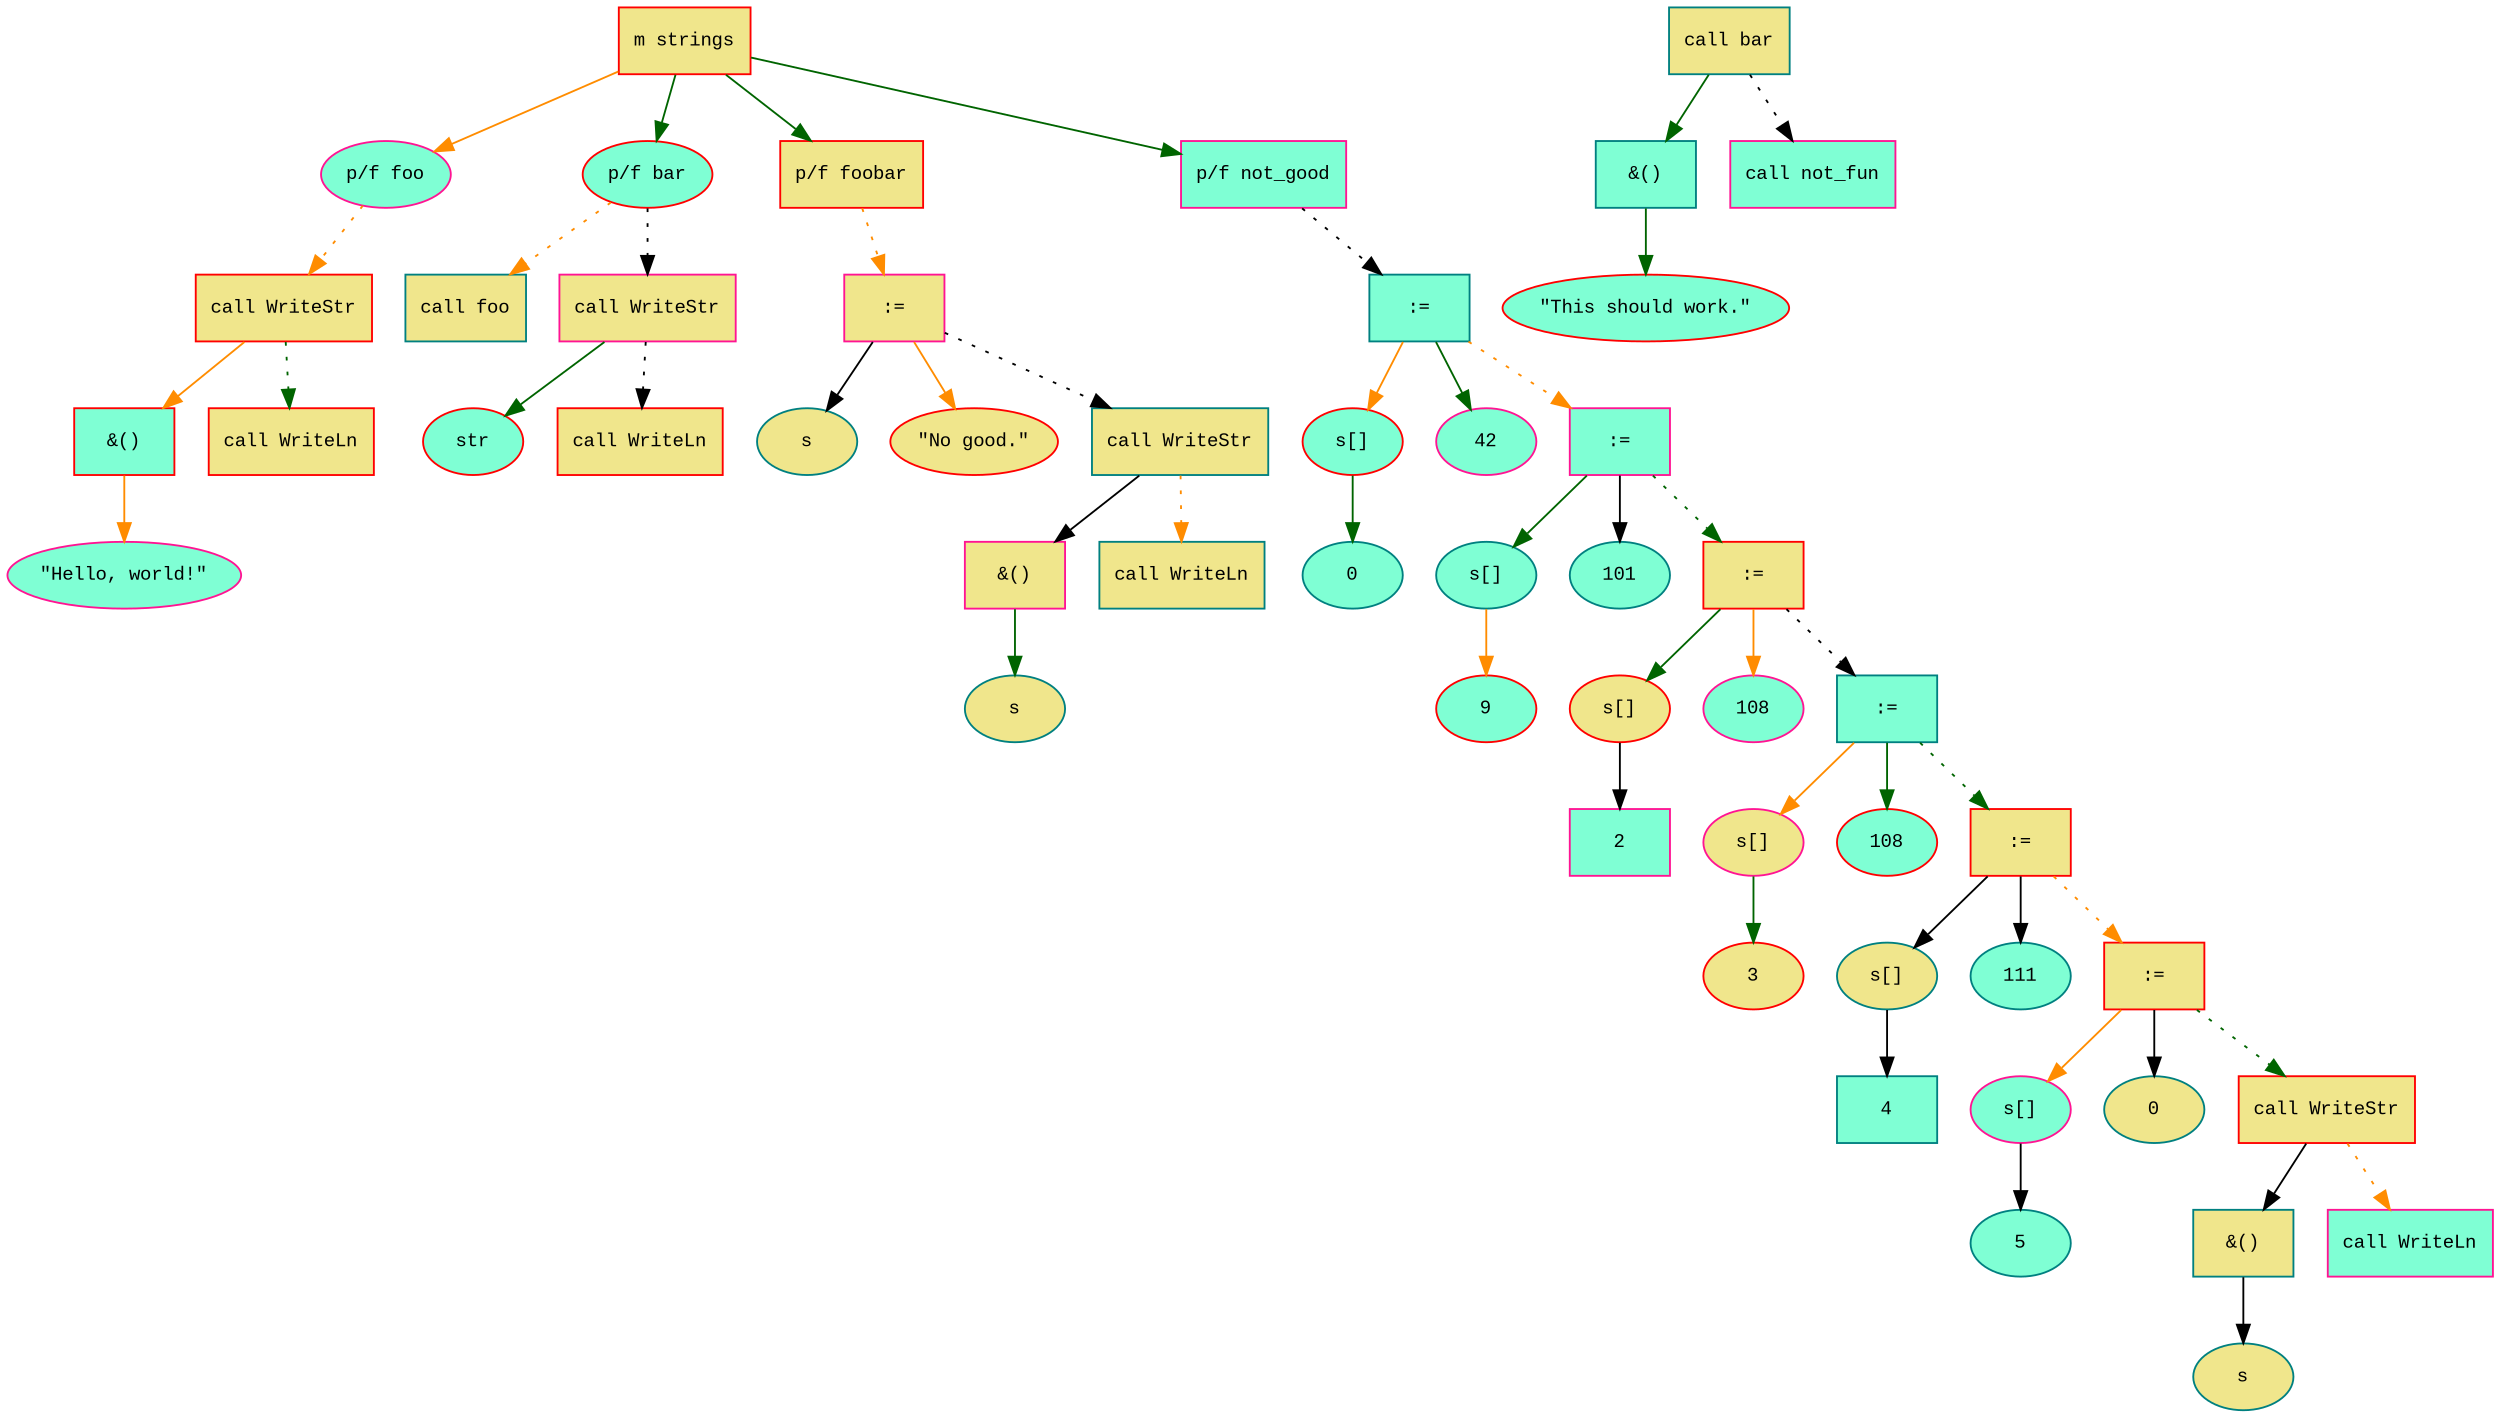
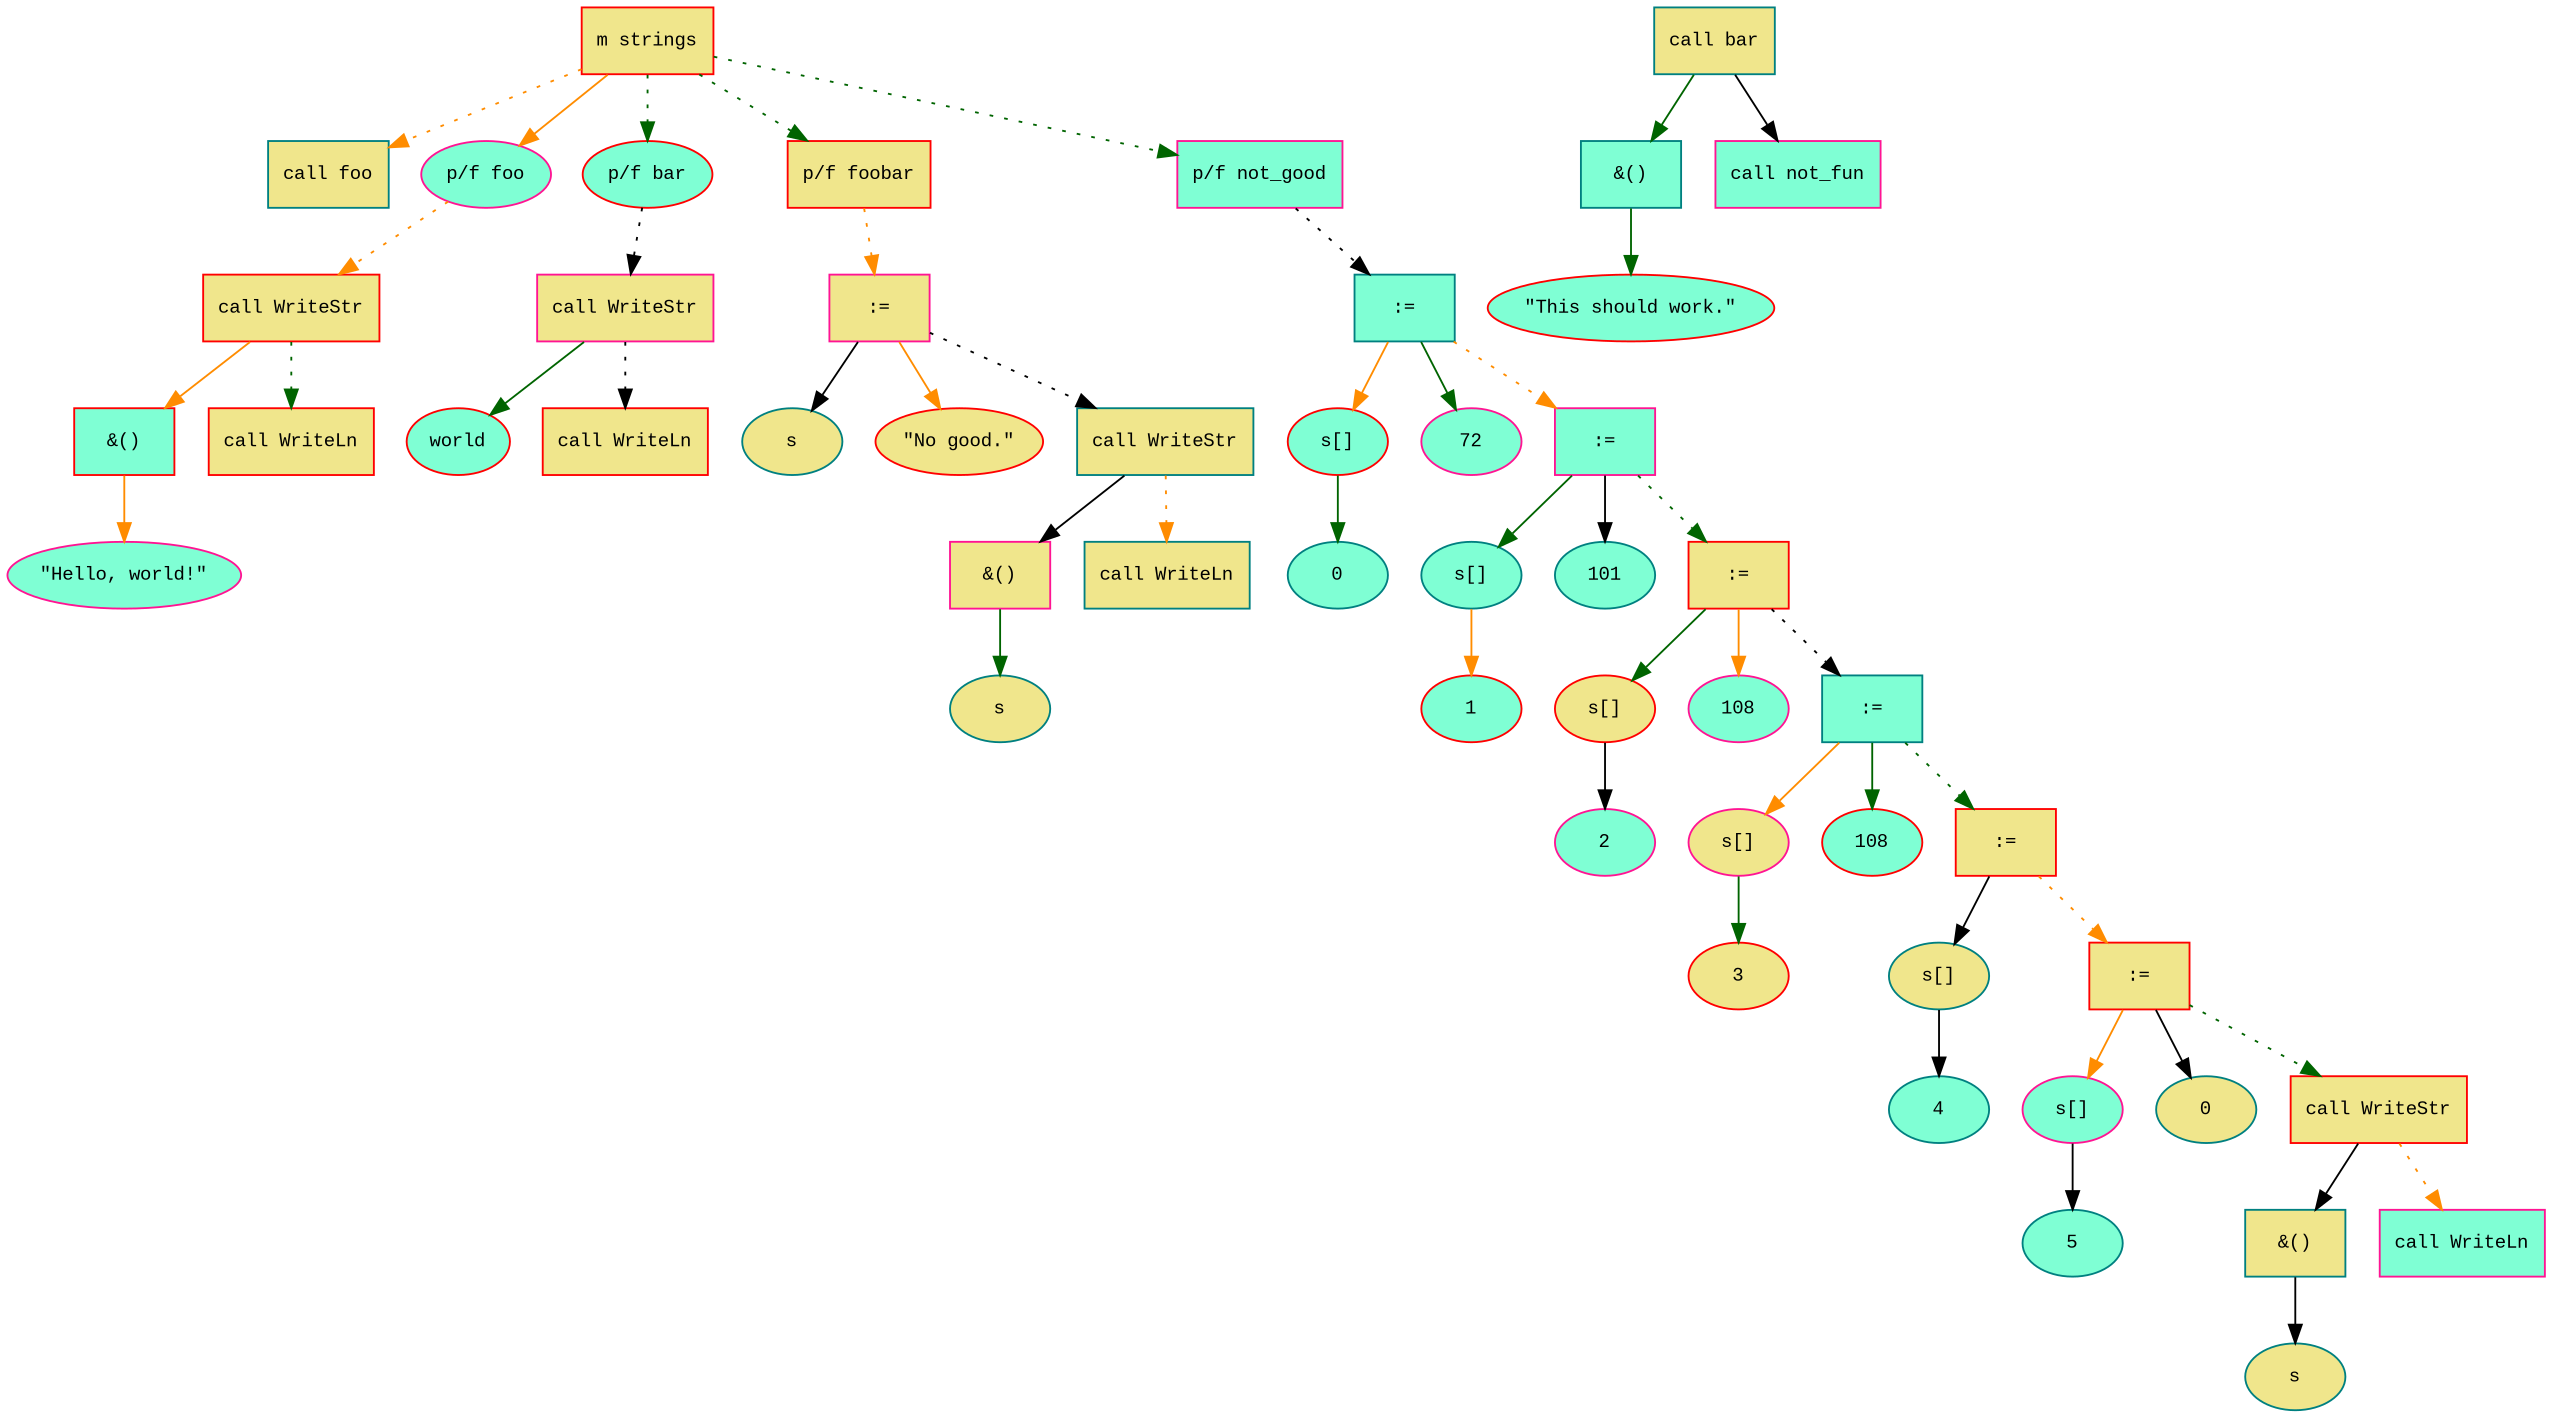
edge "m strings" -> "p/f bar": style solid -> dotted
edge "call bar" -> "call not_fun": style dotted -> solid
edge "m strings" -> "p/f foobar": style solid -> dotted
edge "m strings" -> "p/f not_good": style solid -> dotted
edge "p/f bar" -> "call foo": now "m strings" -> "call foo"
node "str": label "str" -> "world"
node "42": label "42" -> "72"
node "9": label "9" -> "1"
node "2": shape box -> ellipse
node "111": removed
node "4": shape box -> ellipse
